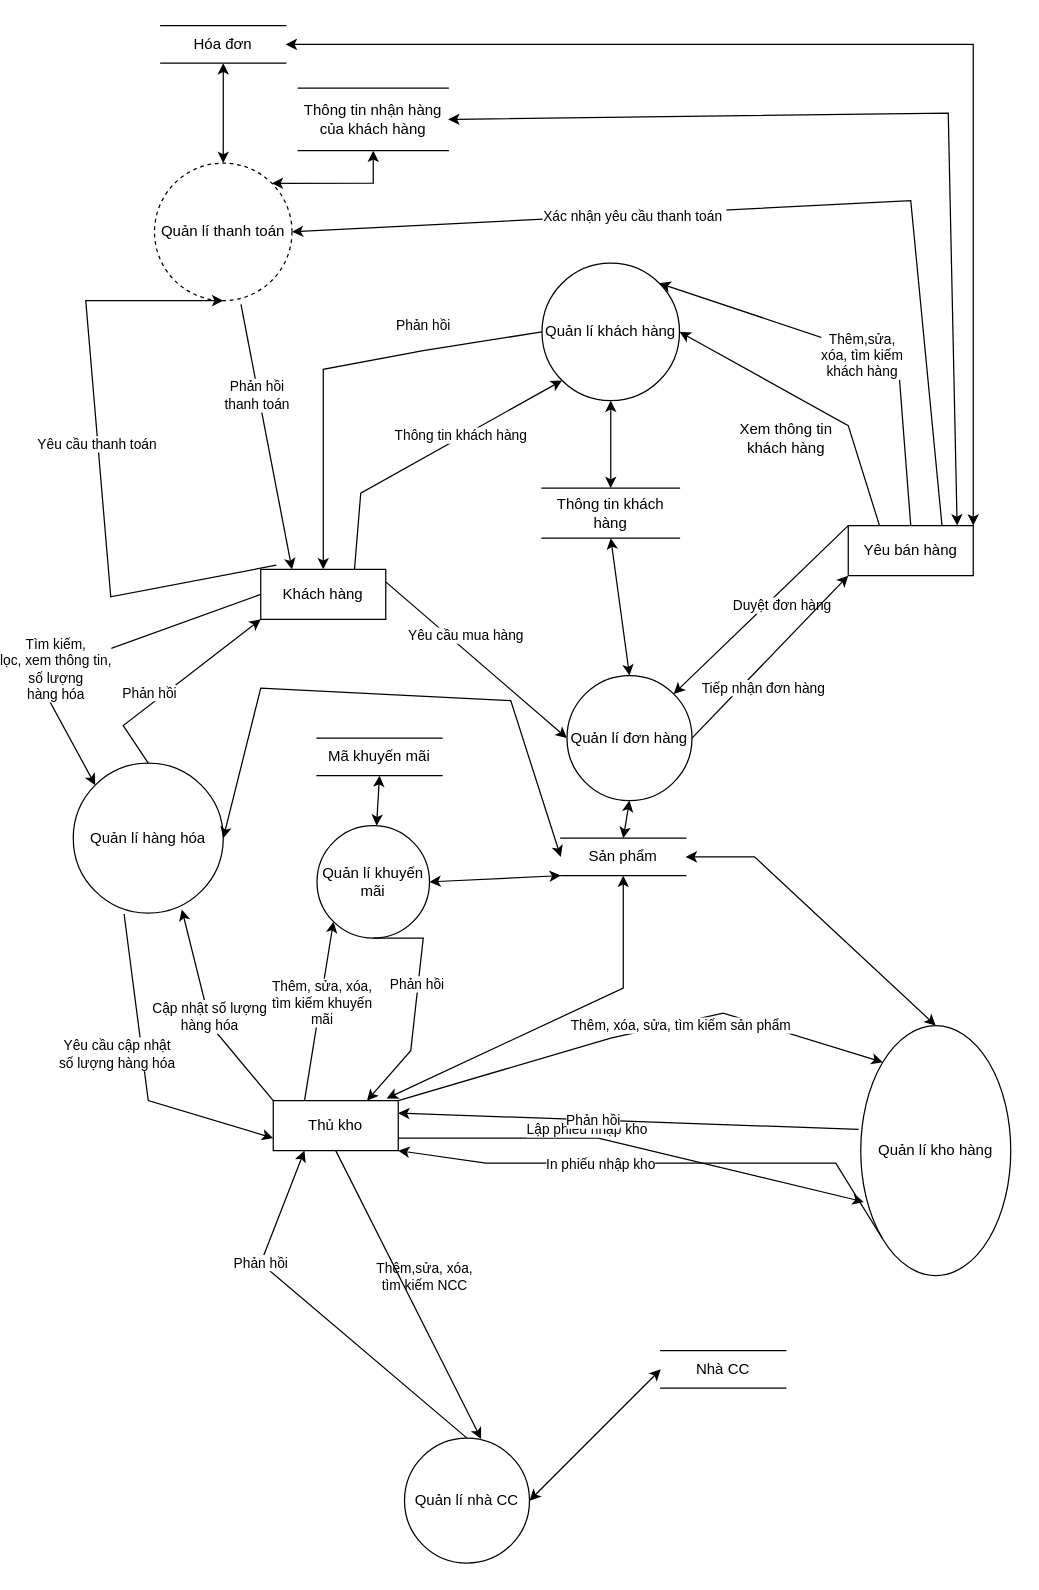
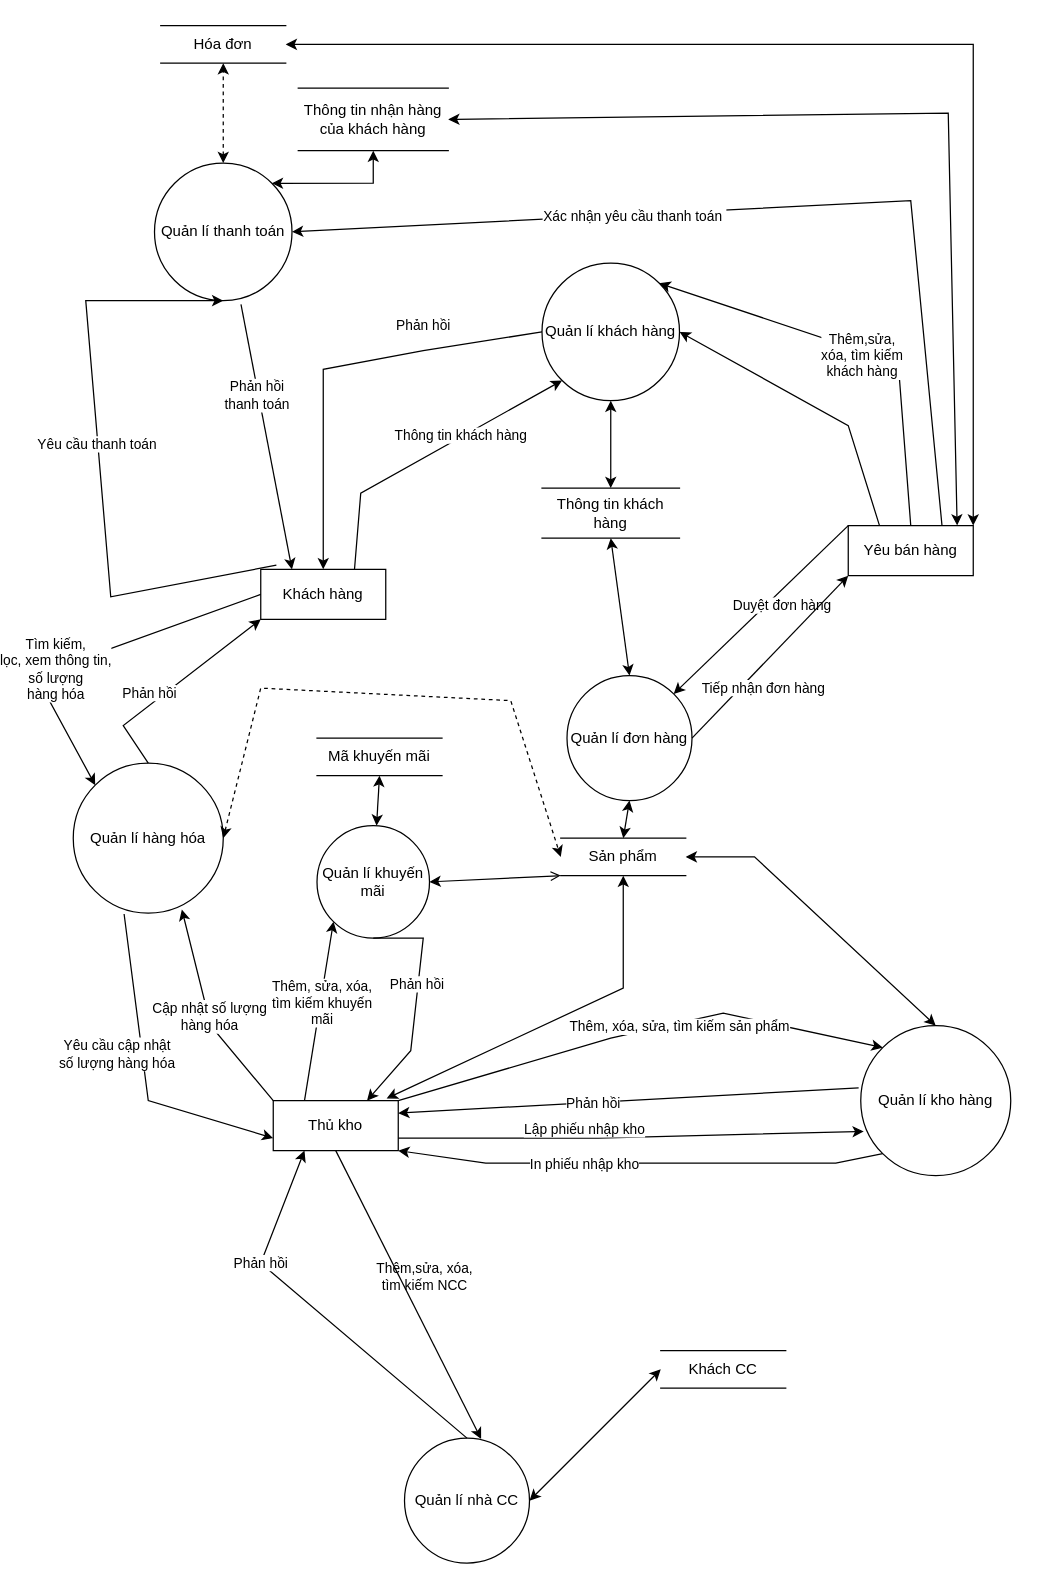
edge "Hóa đơn" -- "Quản lí thanh toán": style solid -> dashed
node "Quản lí thanh toán": style dashed -> solid
node "Xem thông tin khách hàng": removed
edge "Khách hàng" -> "Quản lí đơn hàng": removed, label "Yêu cầu mua hàng"
edge "Quản lí hàng hóa" -- "Sản phẩm": style solid -> dashed
edge "Sản phẩm" -- "Quản lí khuyến mãi": arrowhead classic -> open
node "Quản lí kho hàng": size 150x250 -> 150x150
node "Nhà CC": label "Nhà CC" -> "Khách CC"
